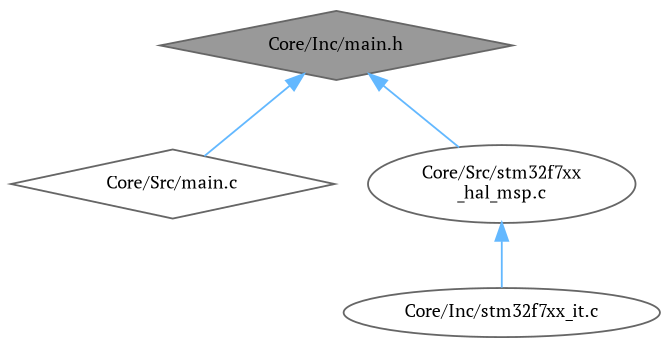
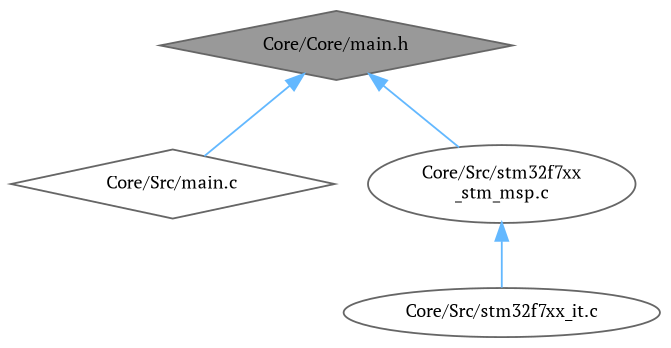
node "Core/Inc/main.h": label "Core/Inc/main.h" -> "Core/Core/main.h"
node "Core/Src/stm32f7xx _hal_msp.c": label "Core/Src/stm32f7xx _hal_msp.c" -> "Core/Src/stm32f7xx _stm_msp.c"
node "Core/Inc/stm32f7xx_it.c": label "Core/Inc/stm32f7xx_it.c" -> "Core/Src/stm32f7xx_it.c"
